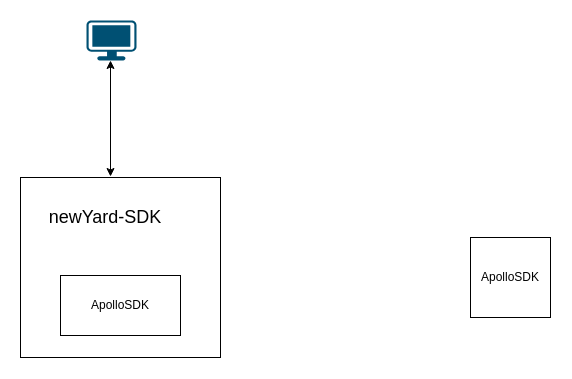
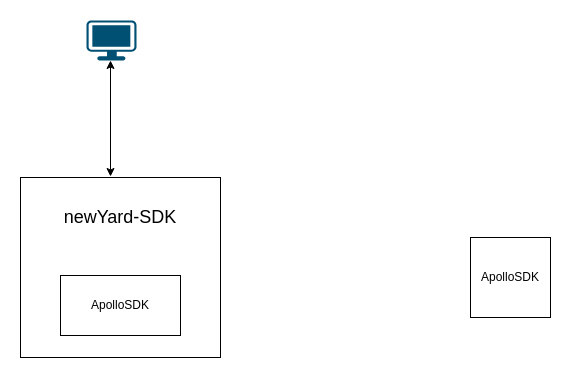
node "newYard-SDK": moved (106, 218) -> (121, 218)
